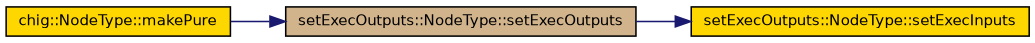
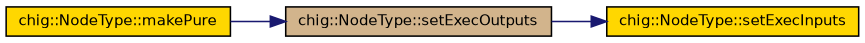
node "setExecOutputs::NodeType::setExecOutputs": label "setExecOutputs::NodeType::setExecOutputs" -> "chig::NodeType::setExecOutputs"
node "setExecOutputs::NodeType::setExecInputs": label "setExecOutputs::NodeType::setExecInputs" -> "chig::NodeType::setExecInputs"
